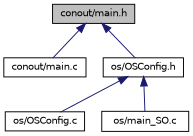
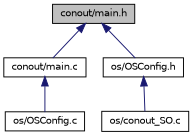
edge "os/OSConfig.c" -> "os/OSConfig.h": now "os/OSConfig.c" -> "conout/main.c"
node "os/main_SO.c": label "os/main_SO.c" -> "os/conout_SO.c"
